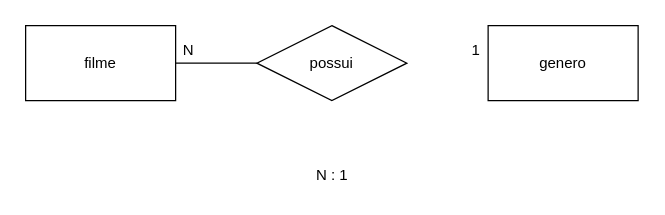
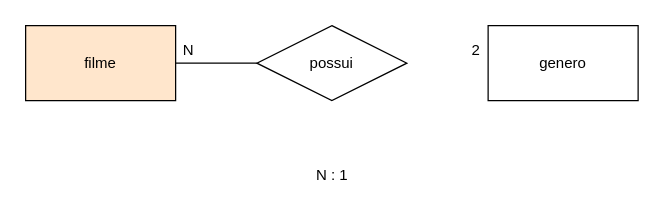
node "1": label "1" -> "2"
node "filme": fillcolor #ffffff -> #ffe6cc
